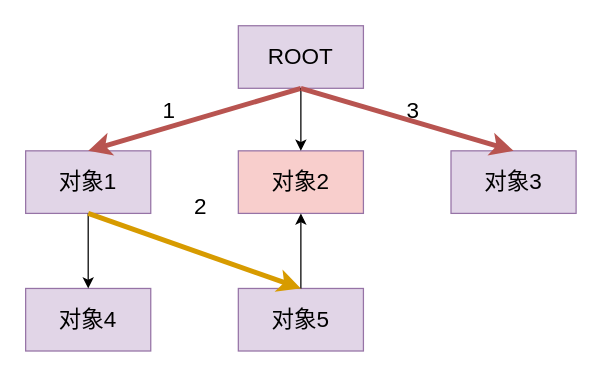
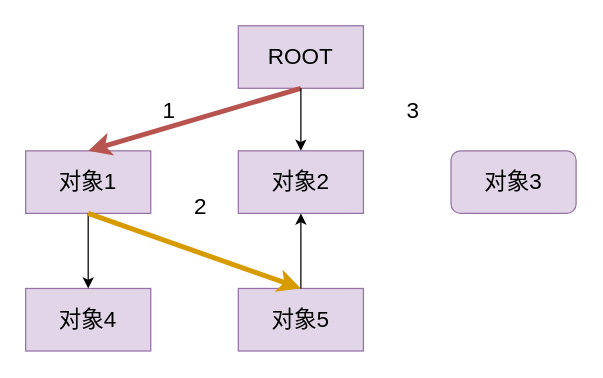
edge "ROOT" -> "对象3": removed
node "对象2": fillcolor #f8cecc -> #e1d5e7
node "对象3": shape rectangle -> rounded rectangle
